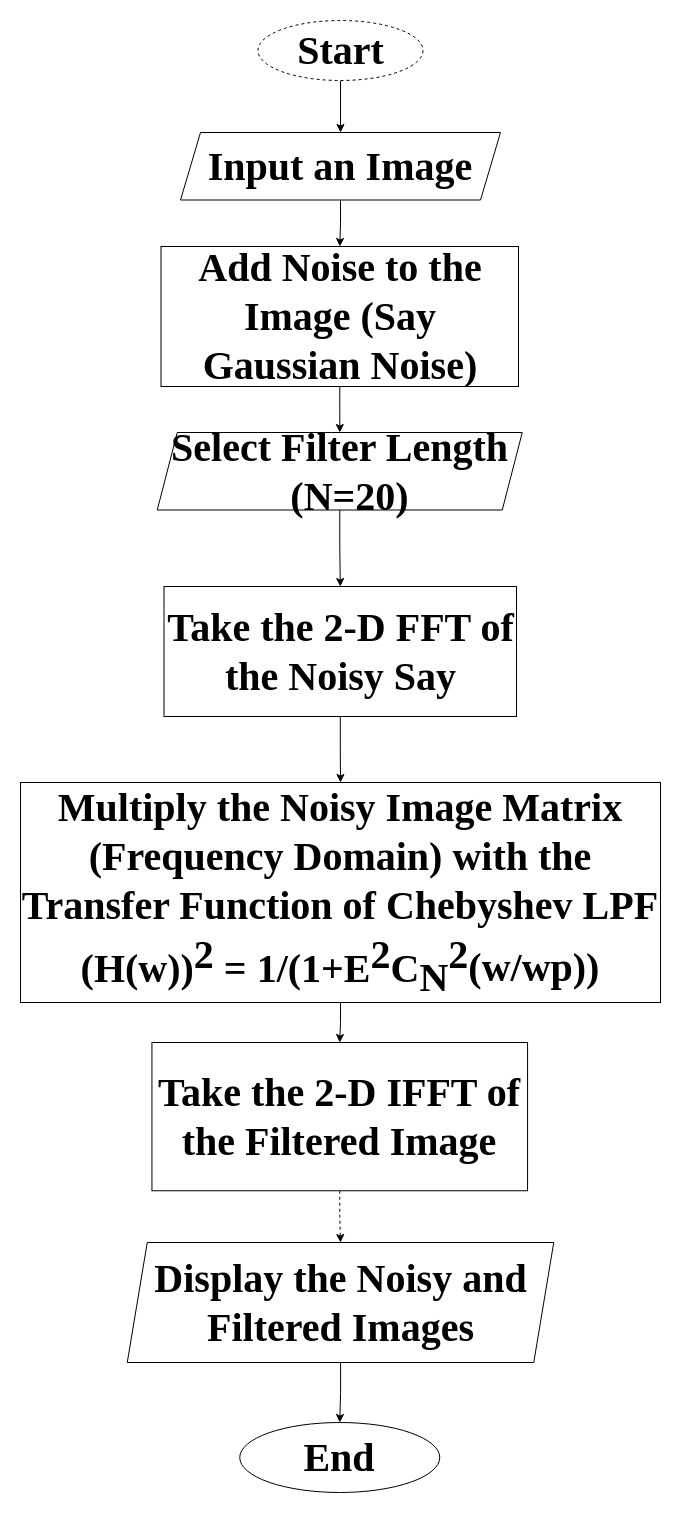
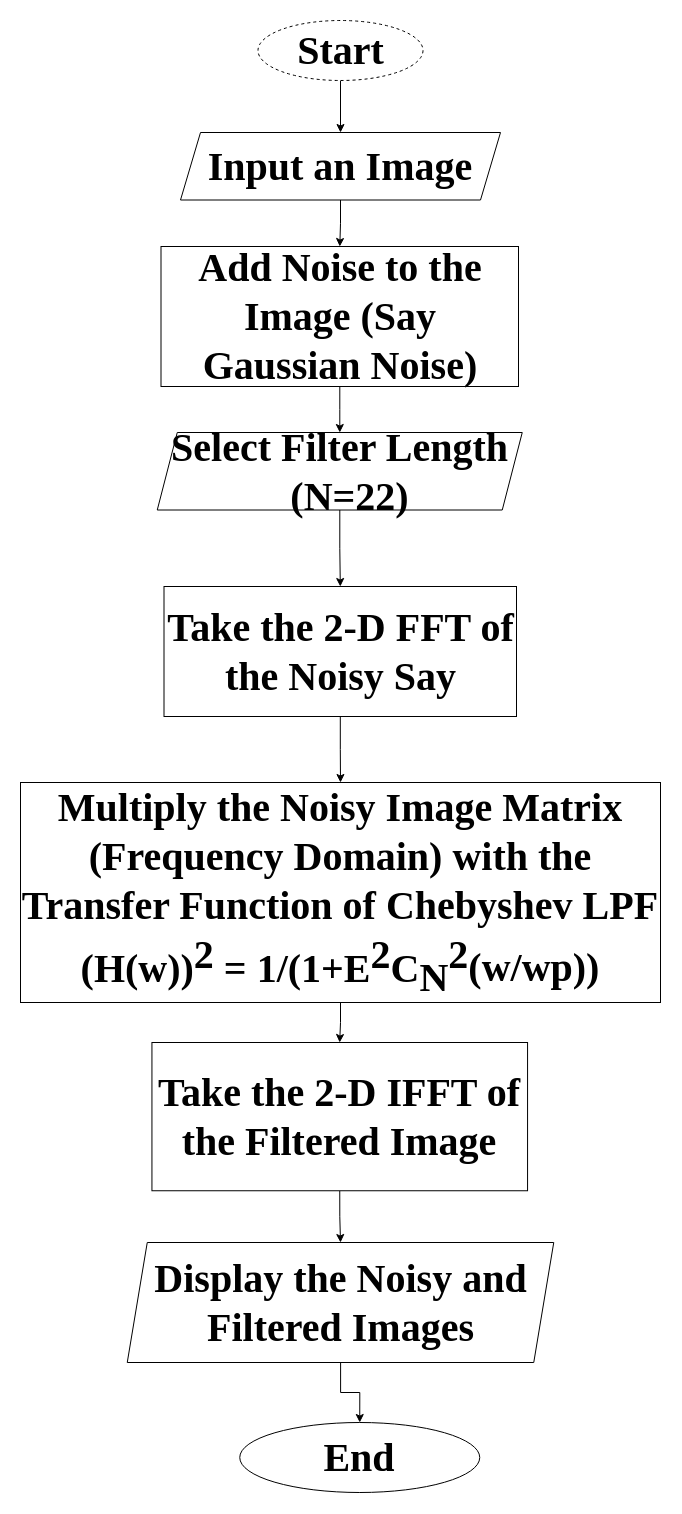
node "Select Filter Length (N=20)": label "Select Filter Length (N=20)" -> "Select Filter Length (N=22)"
edge "Take the 2-D IFFT of the Filtered Image" -> "Display the Noisy and Filtered Images": style dashed -> solid
node "End": size 200x70 -> 240x70
